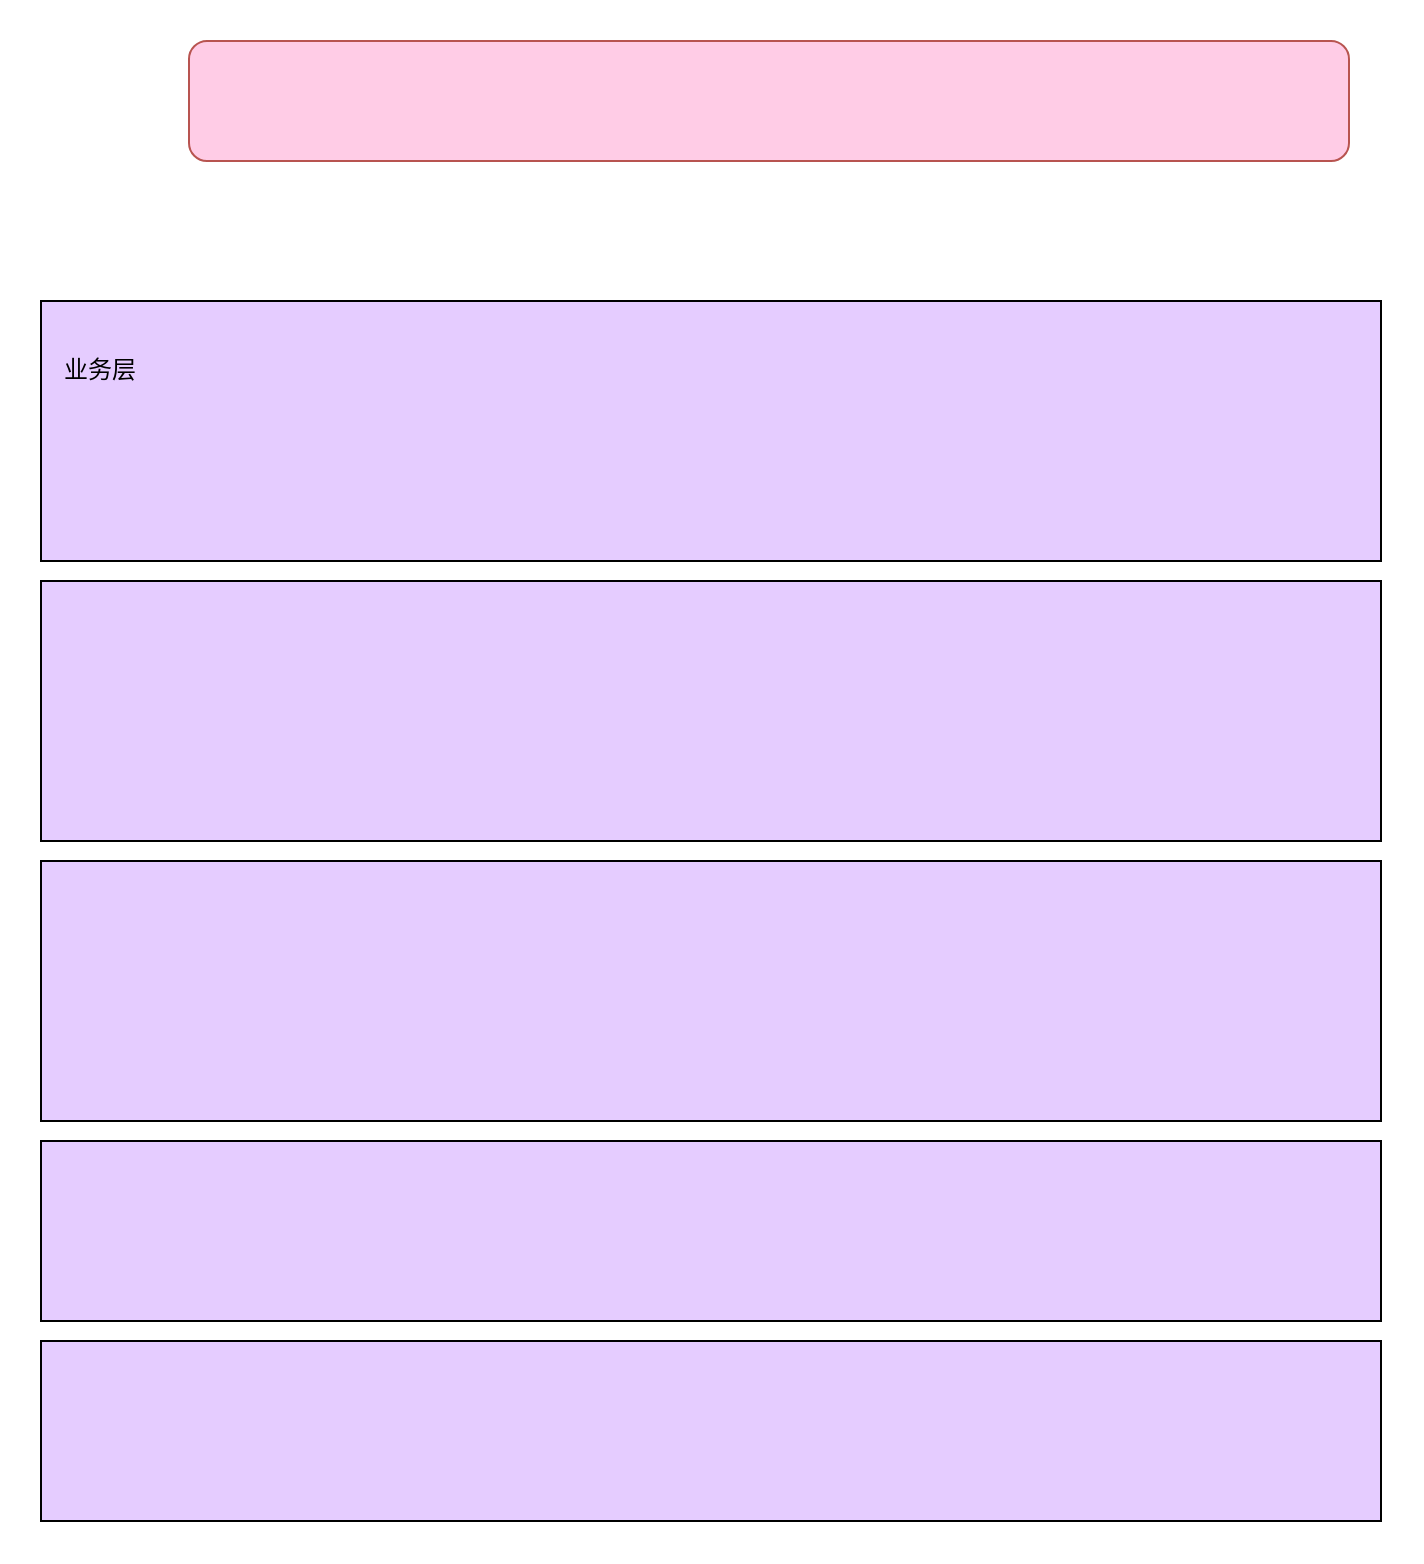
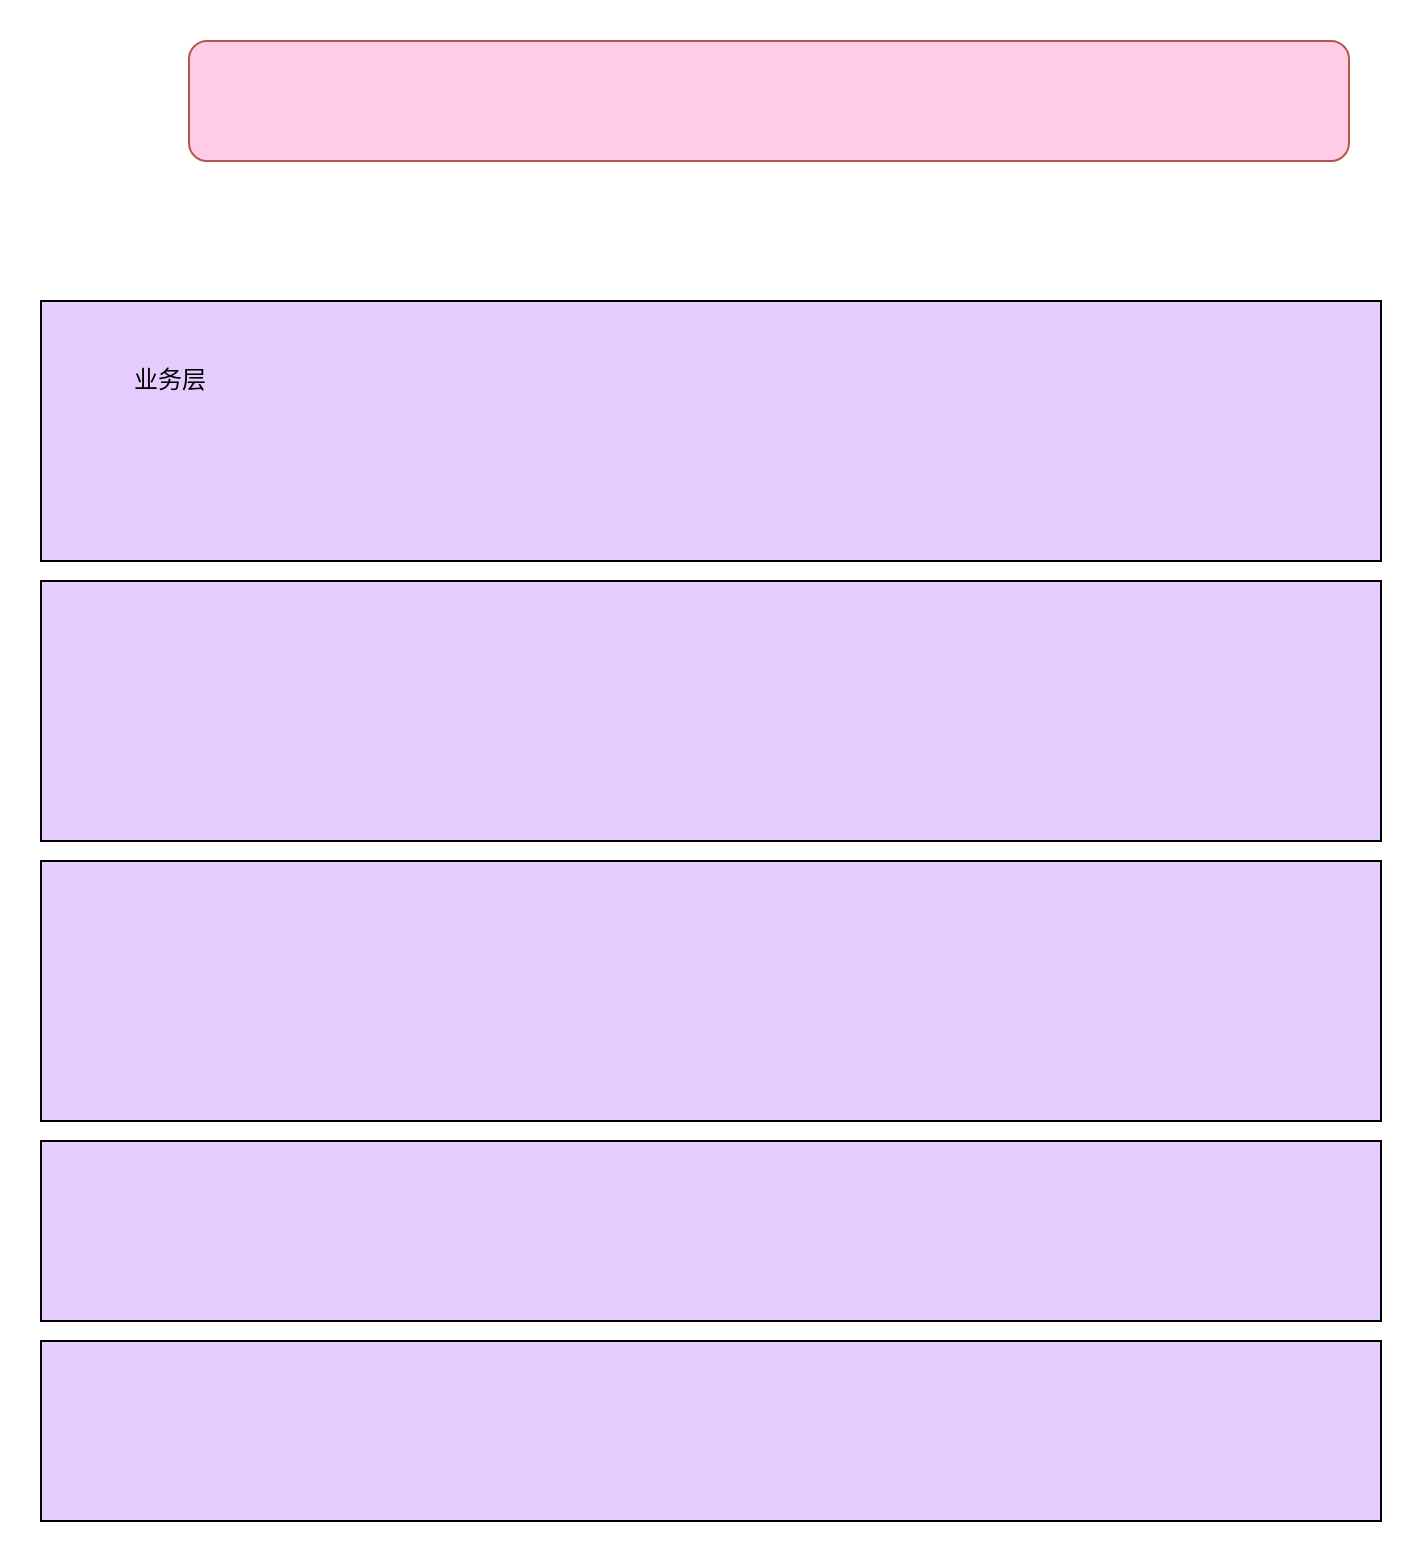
node "业务层": moved (101, 371) -> (171, 381)
